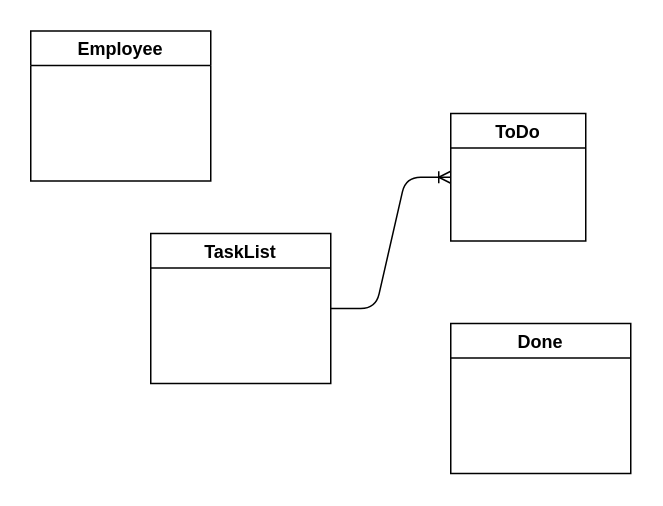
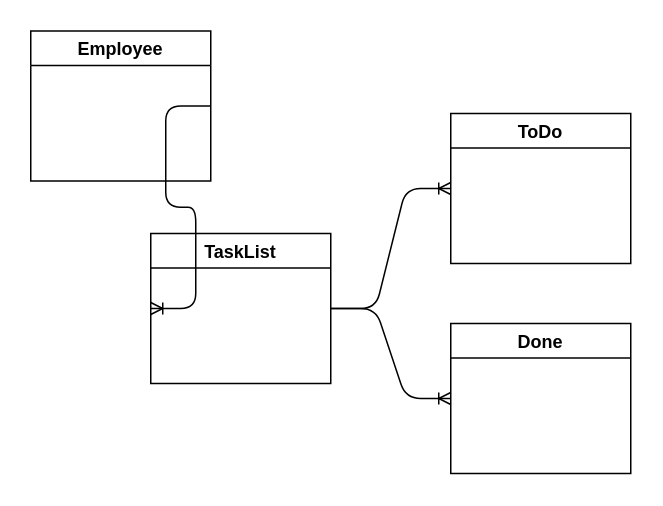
node "ToDo": size 135x128 -> 180x150
edge "Employee" -> "TaskList": added
edge "TaskList" -> "Done": added
